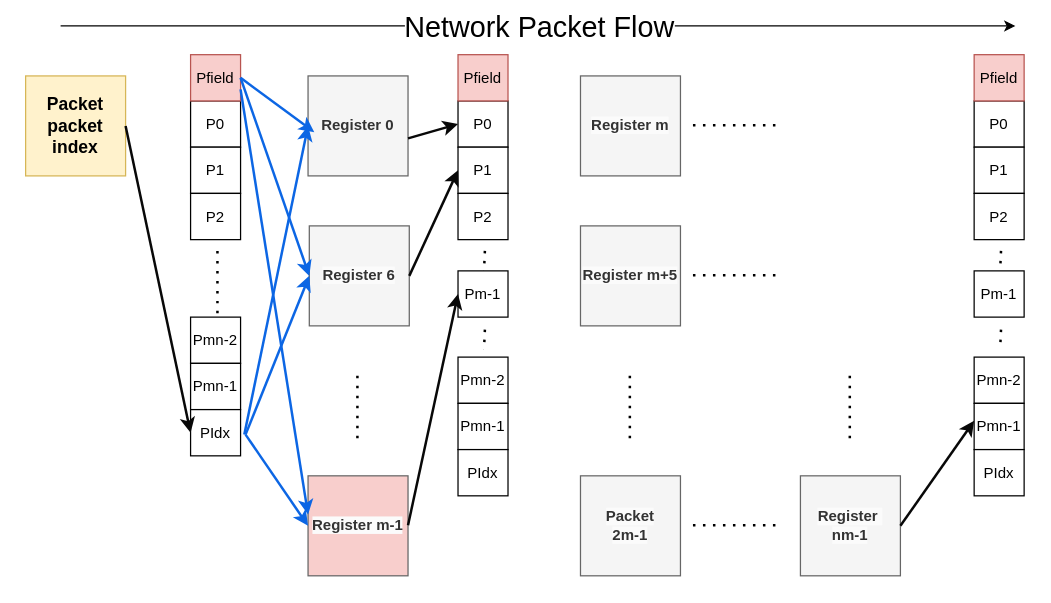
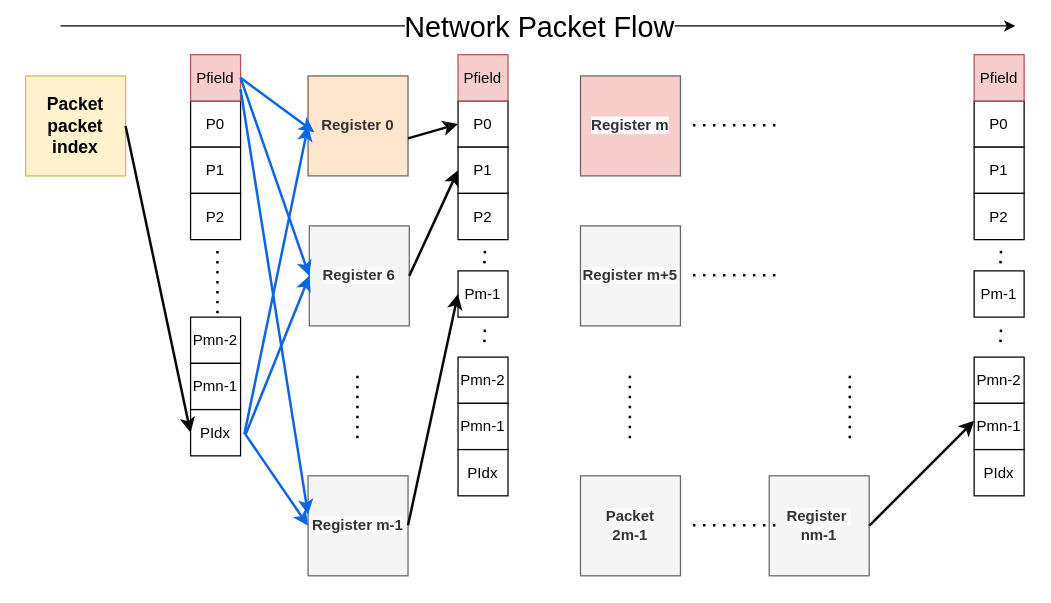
node "Register 0": fillcolor #f5f5f5 -> #ffe6cc
node "Register m": fillcolor #f5f5f5 -> #f8cecc
node "Register m-1": fillcolor #f8cecc -> #f5f5f5
node "Register nm-1": moved (851, 526) -> (819, 526)
